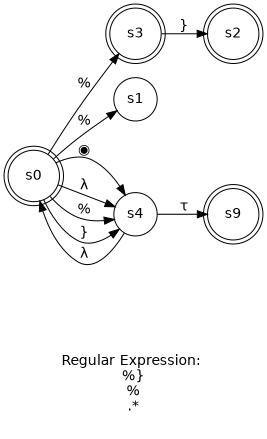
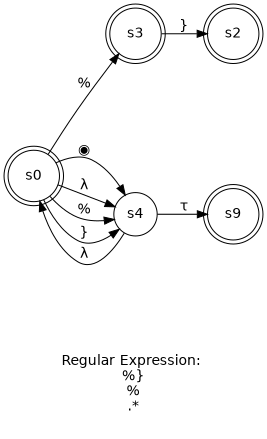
node "s1": removed
